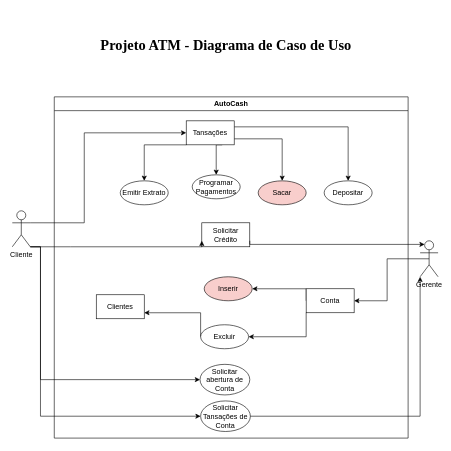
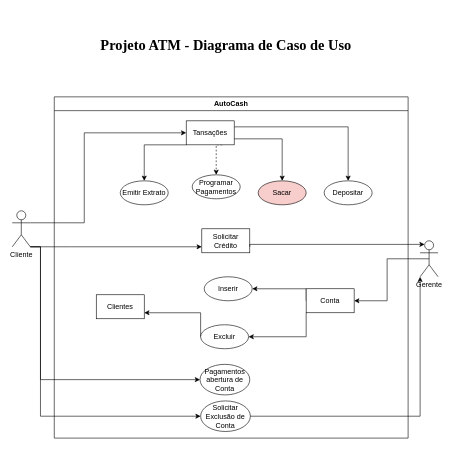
edge "Tansações" -> "Programar Pagamentos": style solid -> dashed
node "Solicitar Crédito": moved (226, 235) -> (226, 241)
node "Inserir": fillcolor #f8cecc -> #ffffff
node "Solicitar abertura de Conta": label "Solicitar abertura de Conta" -> "Pagamentos abertura de Conta"
node "Solicitar Tansações de Conta": label "Solicitar Tansações de Conta" -> "Solicitar Exclusão de Conta"
